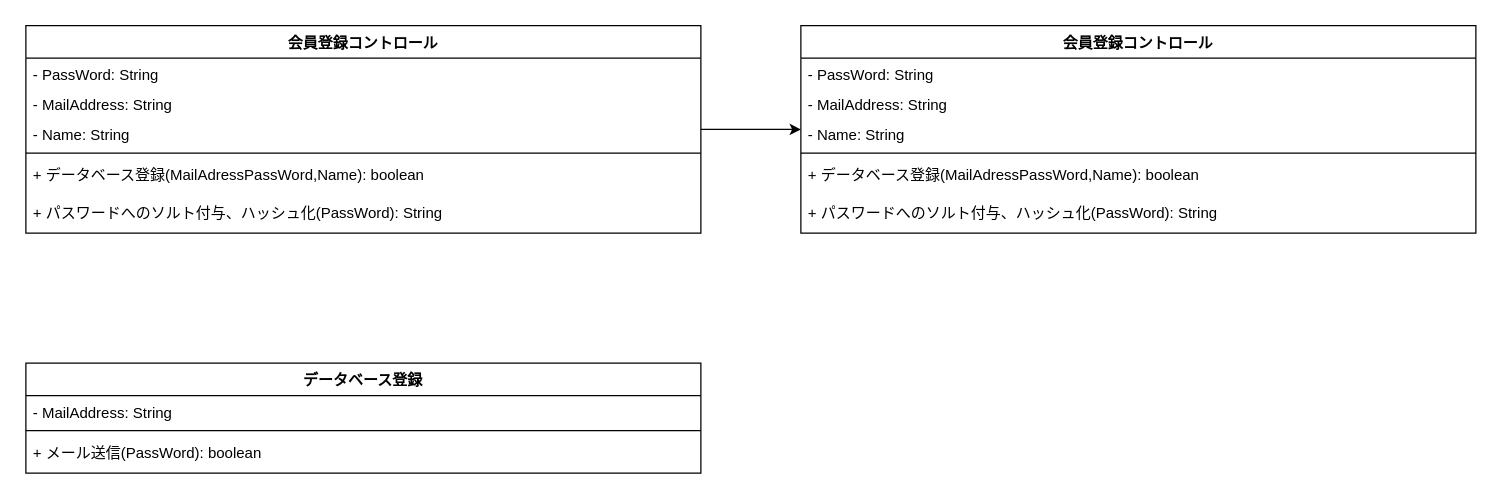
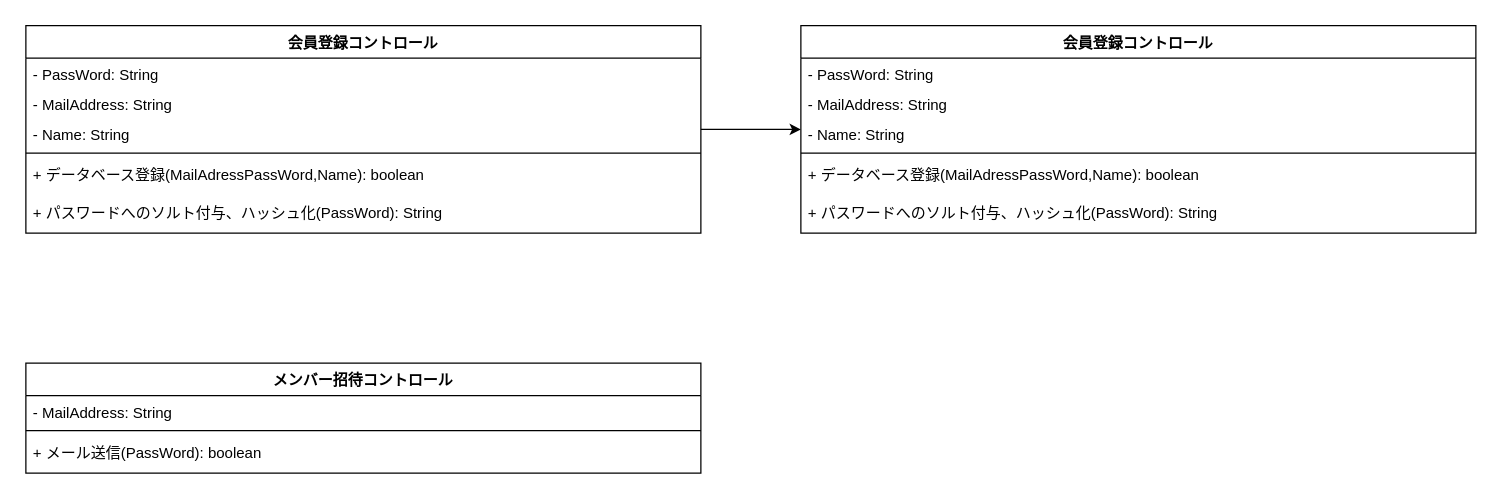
node "データベース登録": label "データベース登録" -> "メンバー招待コントロール"
